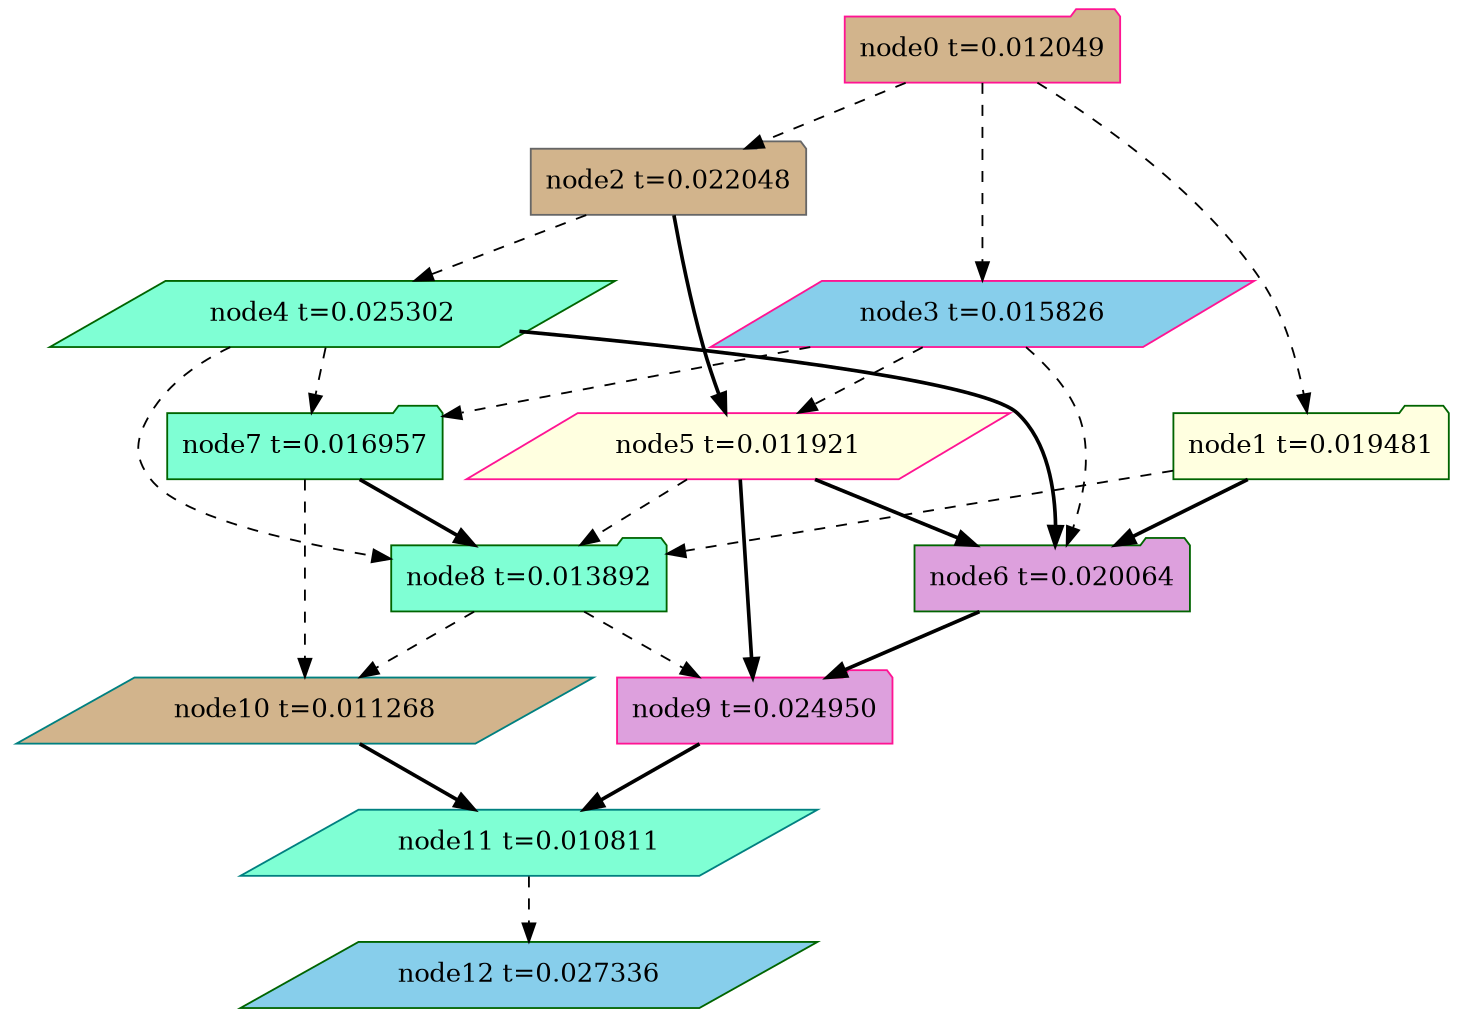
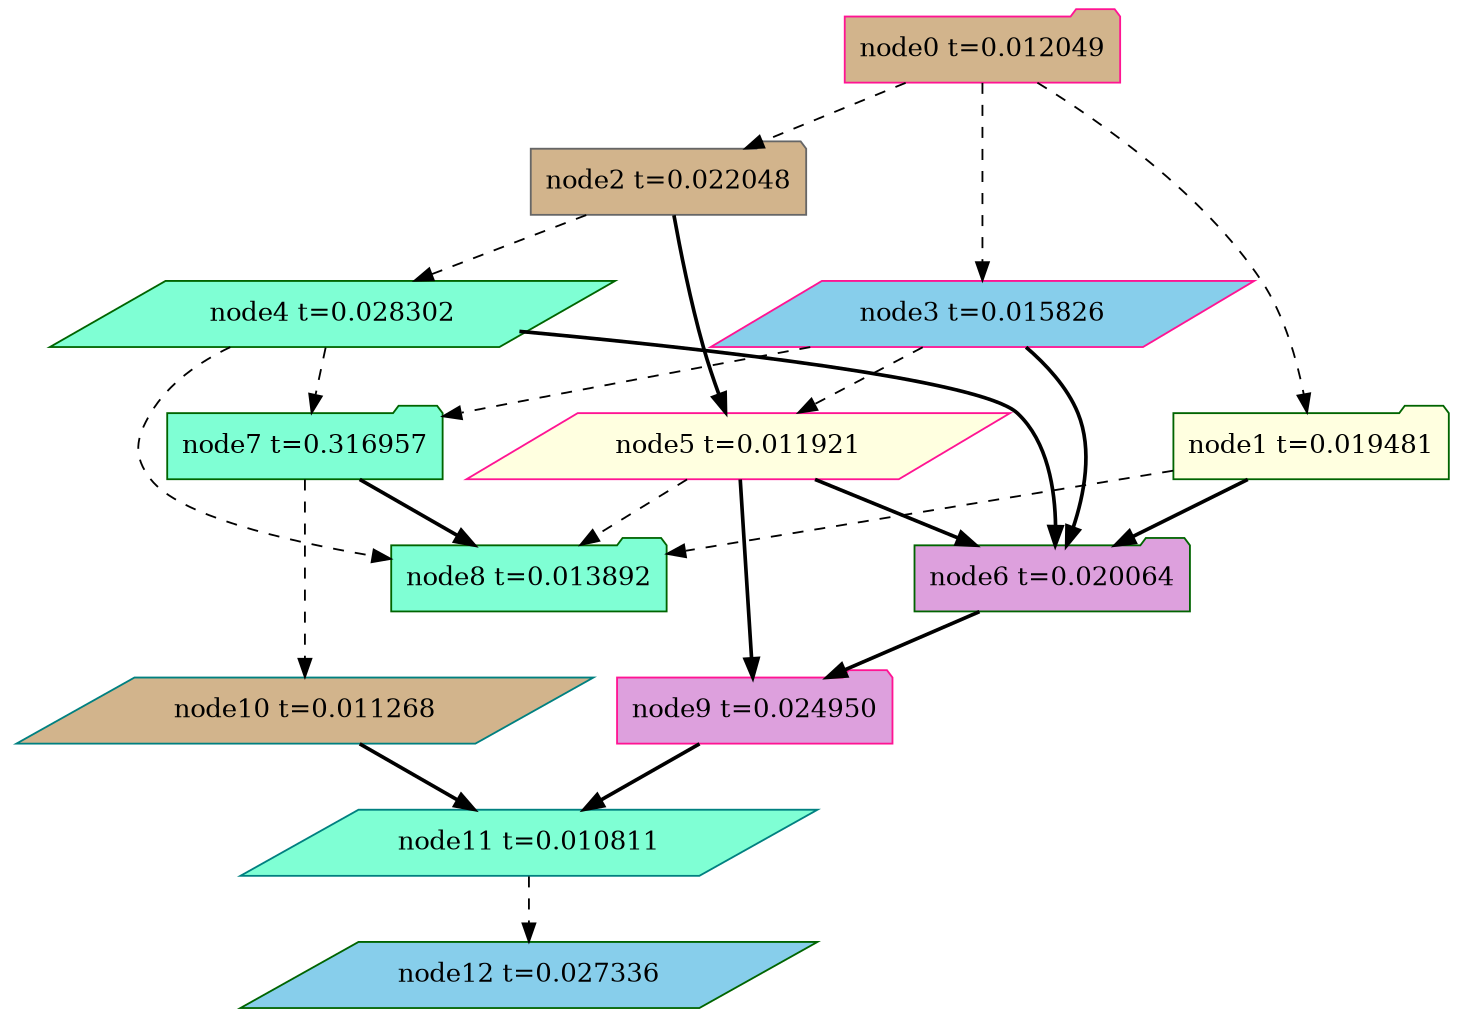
node "node4 t=0.025302": label "node4 t=0.025302" -> "node4 t=0.028302"
edge "node3 t=0.015826" -> "node6 t=0.020064": style dashed -> bold
node "node7 t=0.016957": label "node7 t=0.016957" -> "node7 t=0.316957"
edge "node8 t=0.013892" -> "node10 t=0.011268": removed
edge "node8 t=0.013892" -> "node9 t=0.024950": removed
